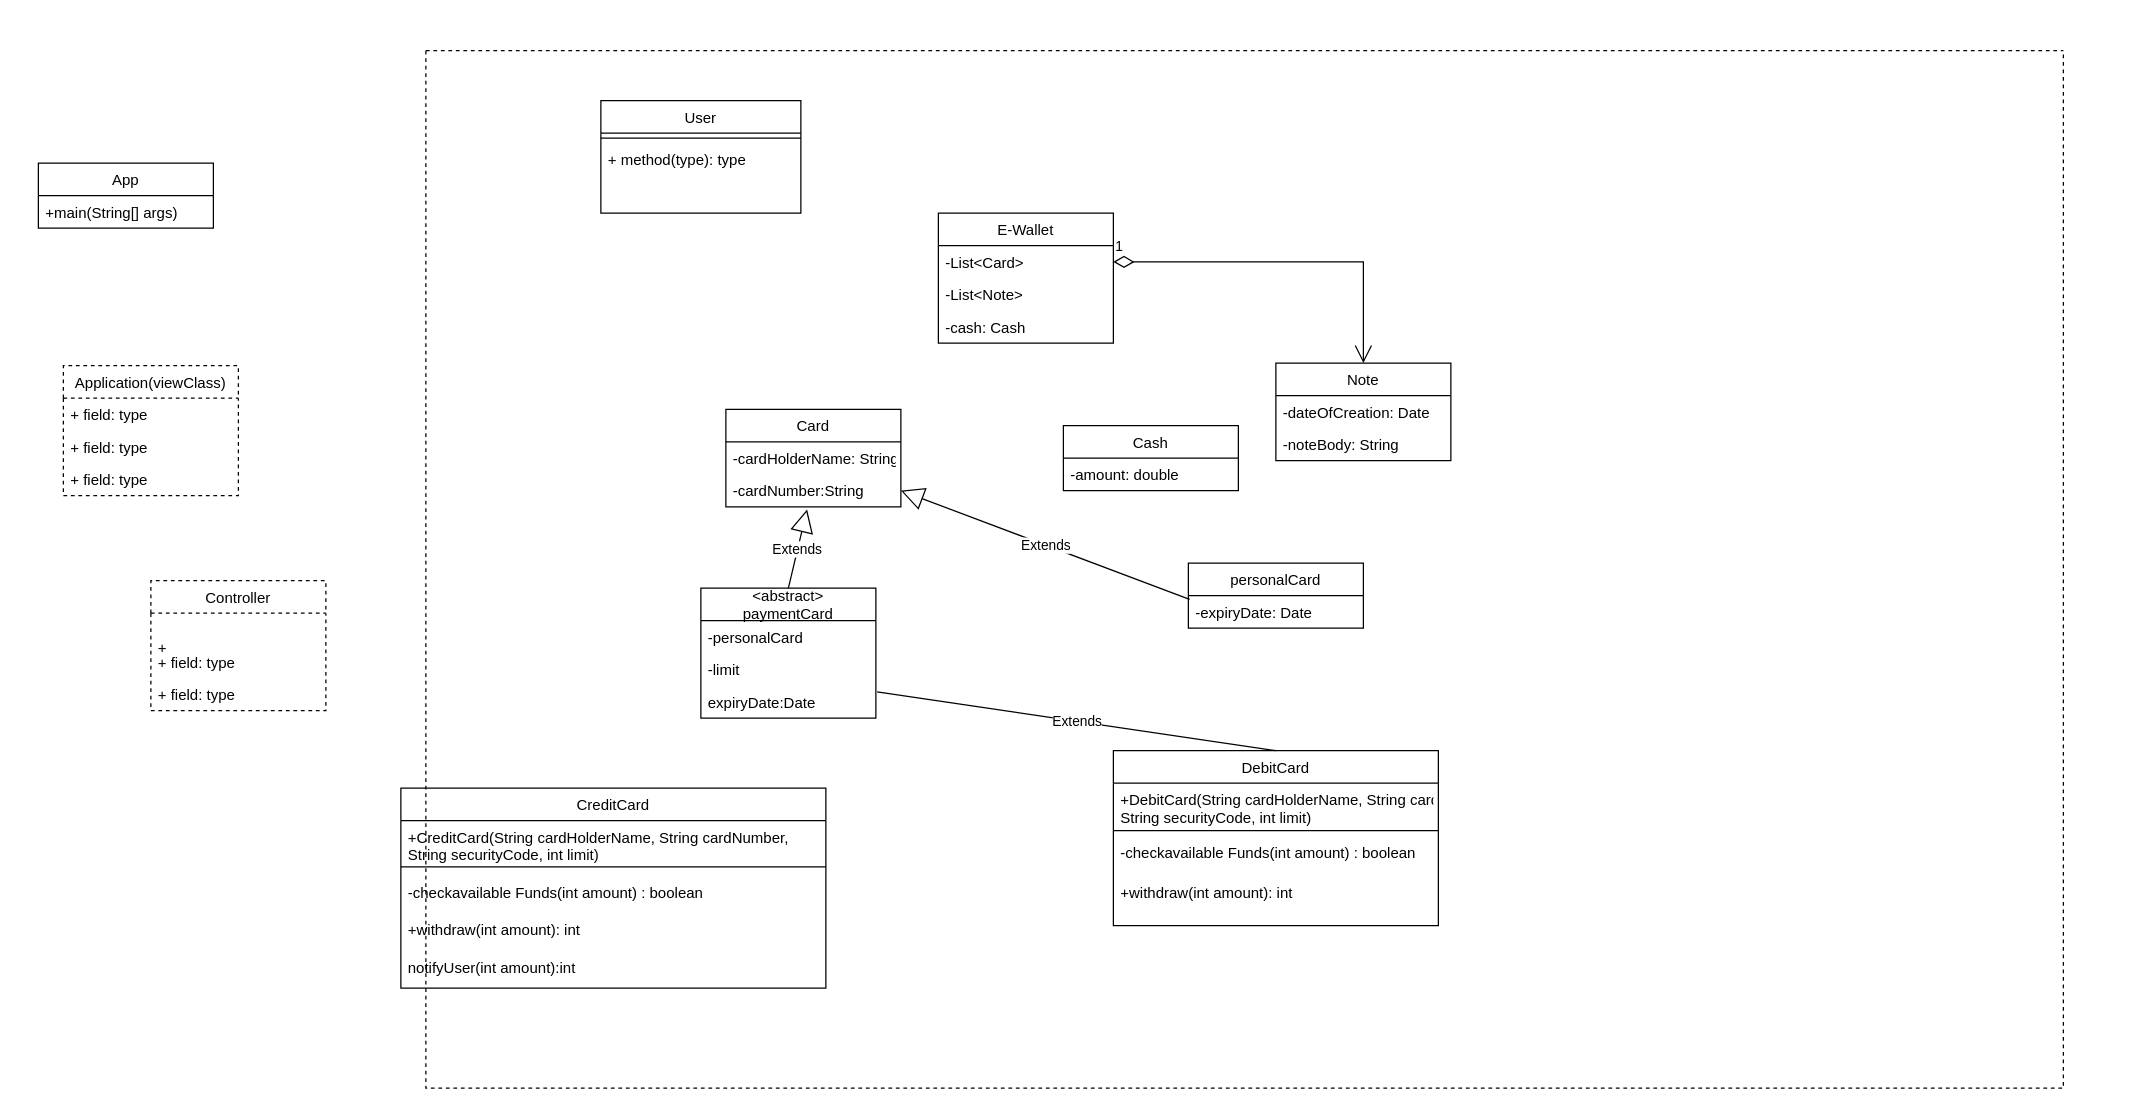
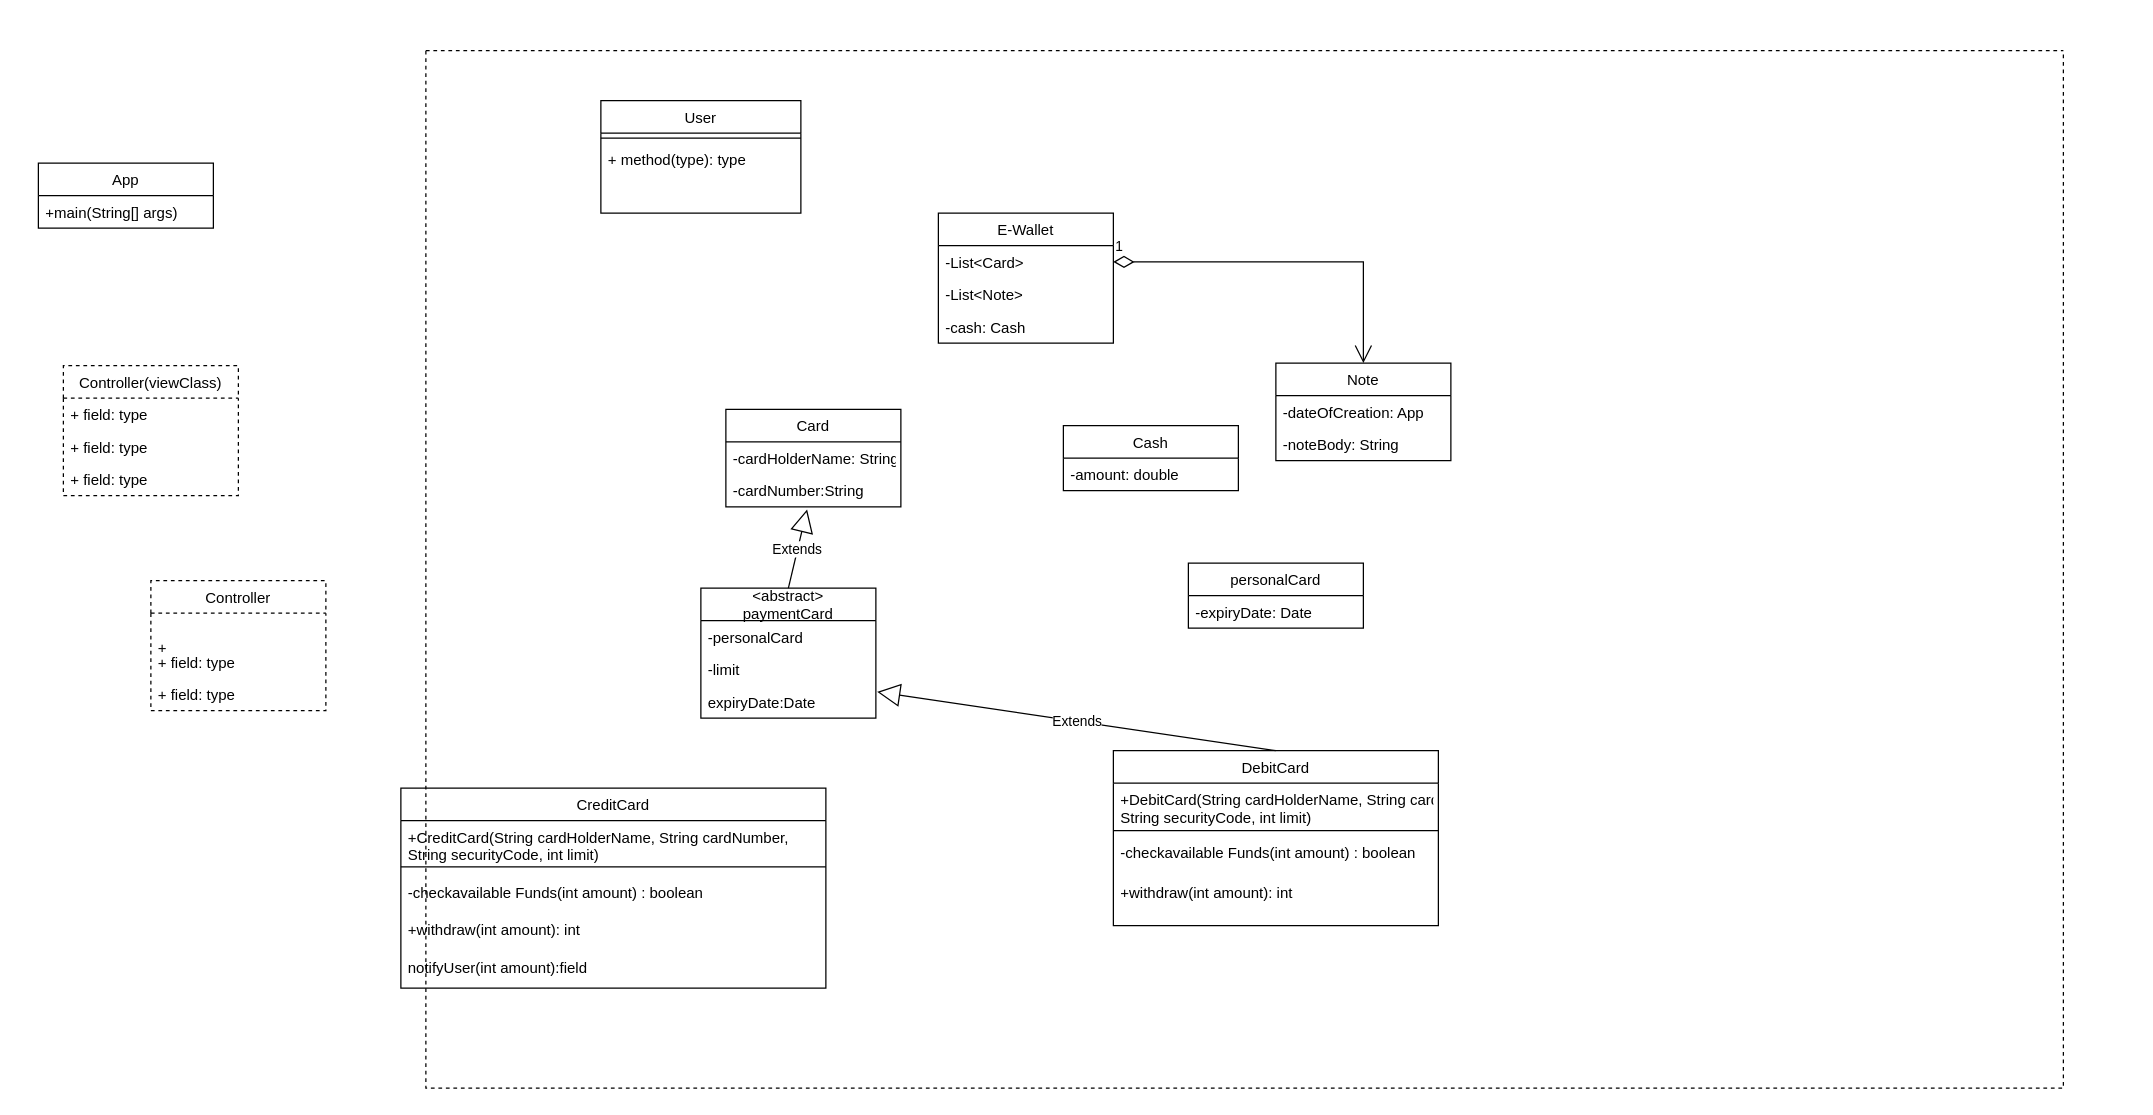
node "Application(viewClass)": label "Application(viewClass)" -> "Controller(viewClass)"
node "-dateOfCreation: Date": label "-dateOfCreation: Date" -> "-dateOfCreation: App"
edge "-expiryDate: Date" -> "-cardNumber:String": removed, label "Extends"
edge "expiryDate:Date" -- "DebitCard": arrowhead none -> block
node "notifyUser(int amount):int": label "notifyUser(int amount):int" -> "notifyUser(int amount):field"
